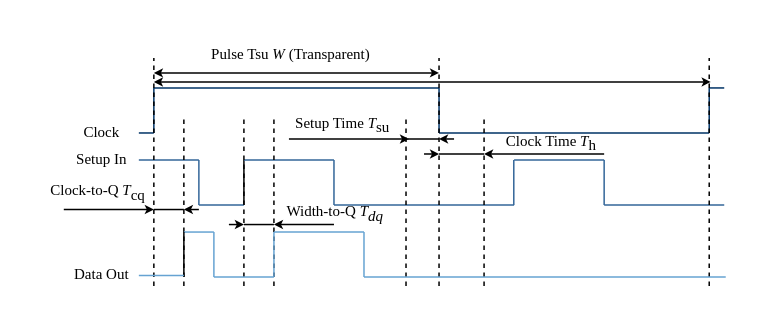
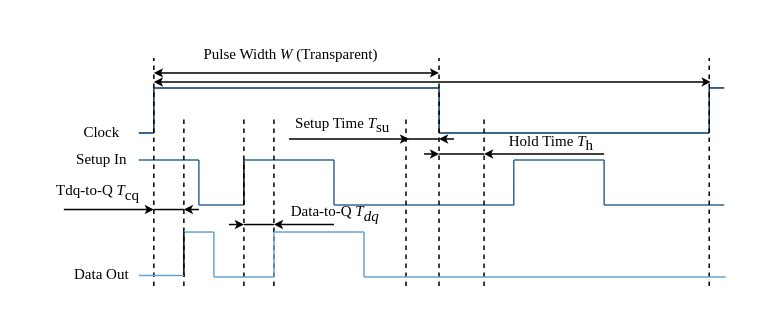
node "Pulse Tsu W (Transparent)": label "Pulse Tsu W (Transparent)" -> "Pulse Width W (Transparent)"
node "Clock Time Th": label "Clock Time Th" -> "Hold Time Th"
node "Clock-to-Q Tcq": label "Clock-to-Q Tcq" -> "Tdq-to-Q Tcq"
node "Width-to-Q Tdq": label "Width-to-Q Tdq" -> "Data-to-Q Tdq"
